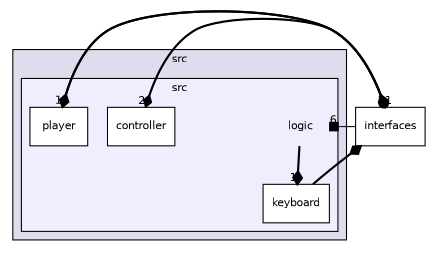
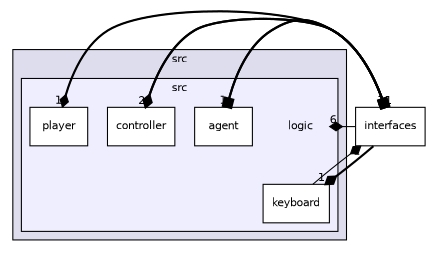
edge "player" -> "interfaces": arrowhead diamond -> box
edge "interfaces" -> "player": style bold -> solid
edge "interfaces" -> "controller": style solid -> bold
node "agent": added
edge "interfaces" -> "logic": arrowhead box -> diamond
edge "logic" -> "keyboard": now "interfaces" -> "keyboard"
edge "keyboard" -> "interfaces": style bold -> solid
